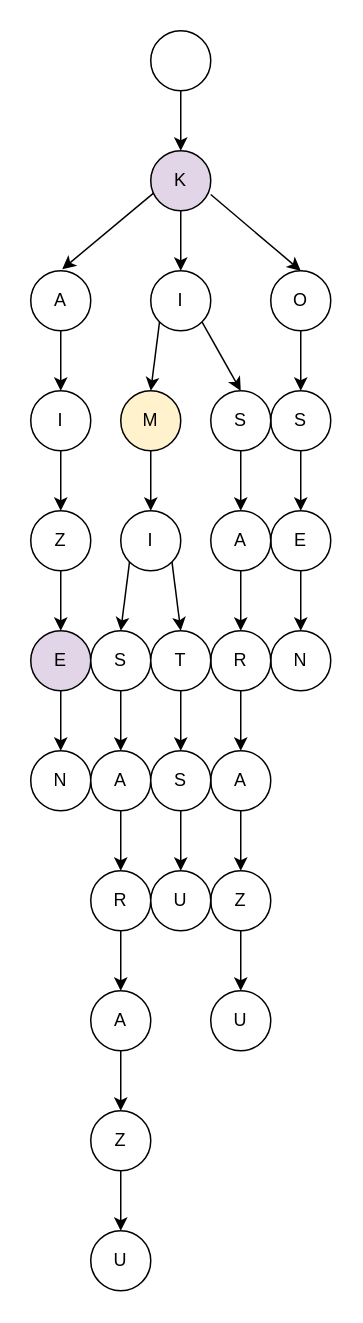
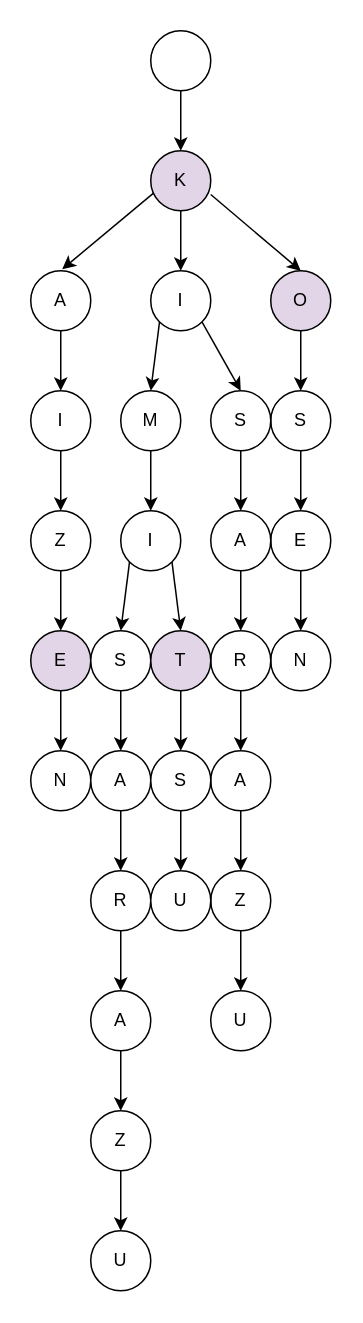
node "O": fillcolor #ffffff -> #e1d5e7
node "M": fillcolor #fff2cc -> #ffffff
node "T": fillcolor #ffffff -> #e1d5e7
